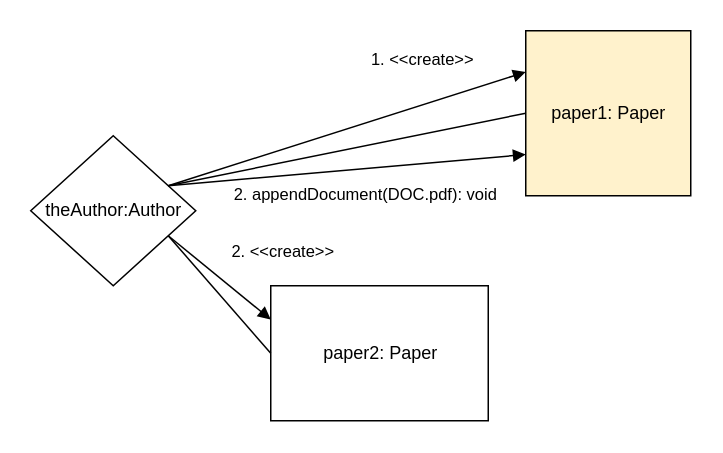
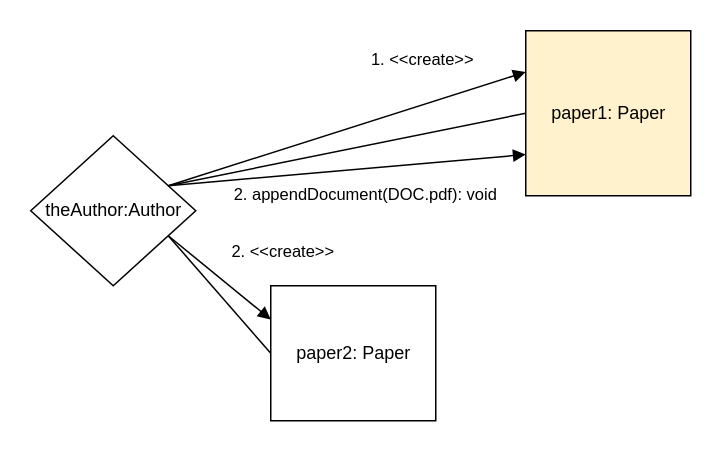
node "paper2: Paper": size 218x135 -> 165x135
